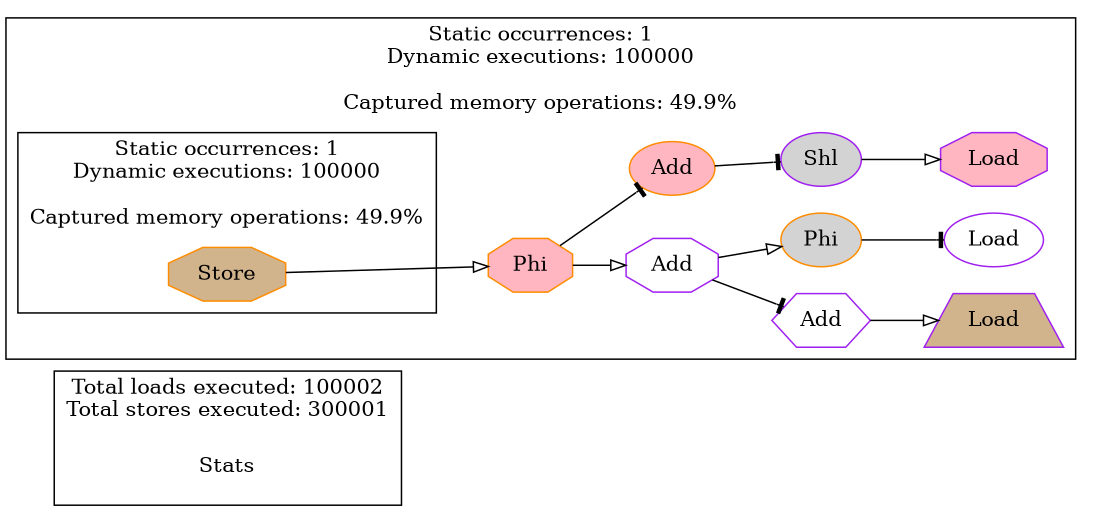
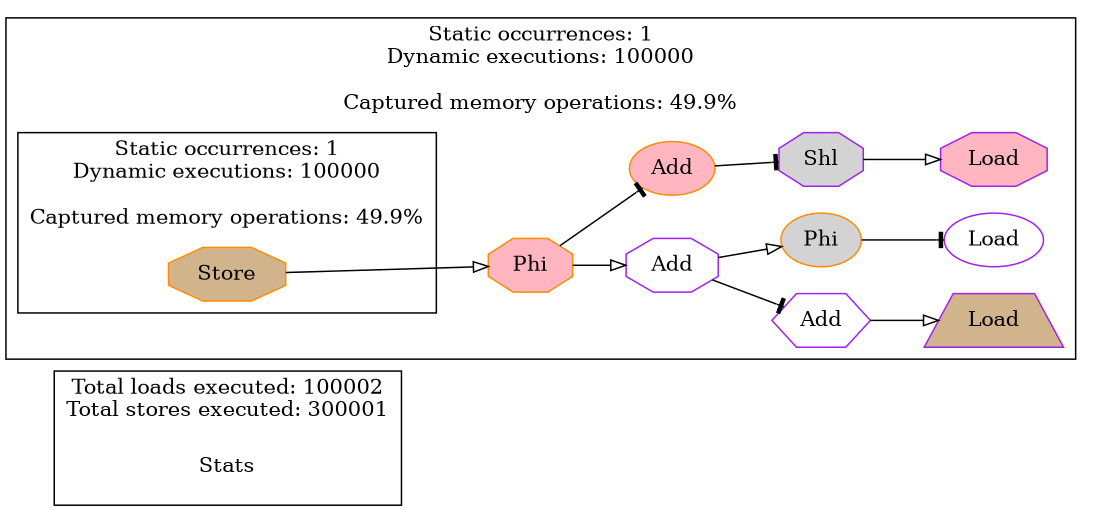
node "Shl": shape ellipse -> octagon
